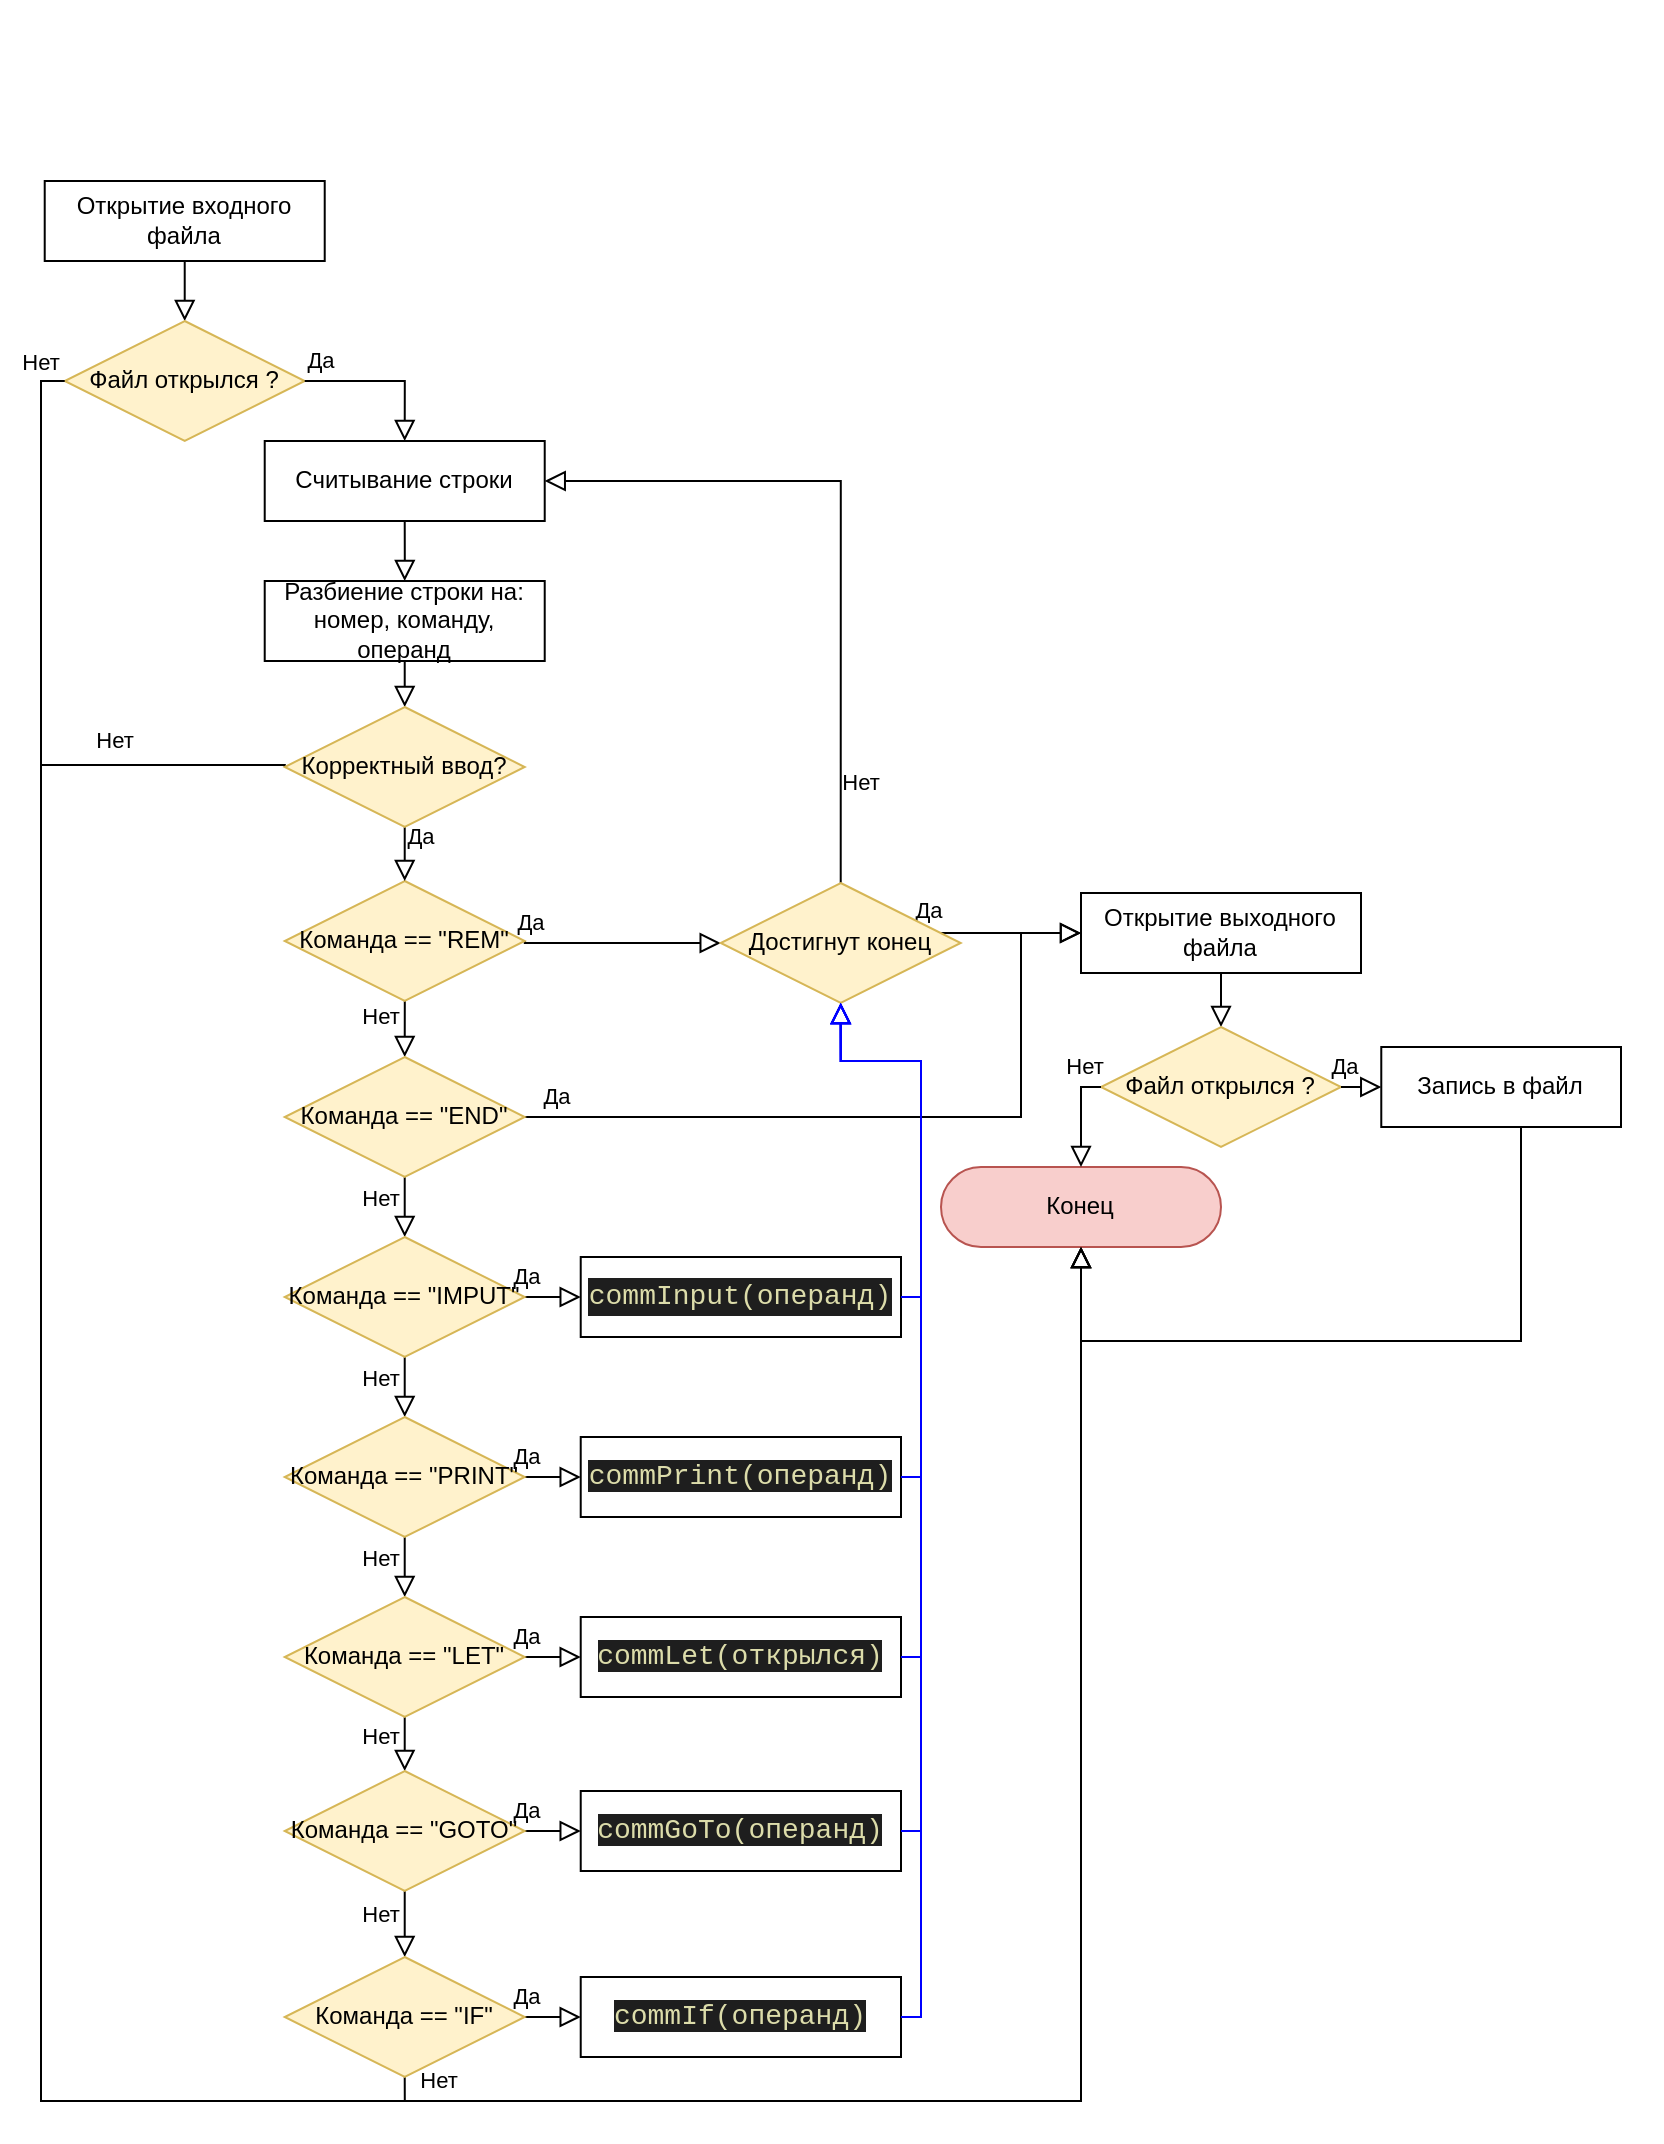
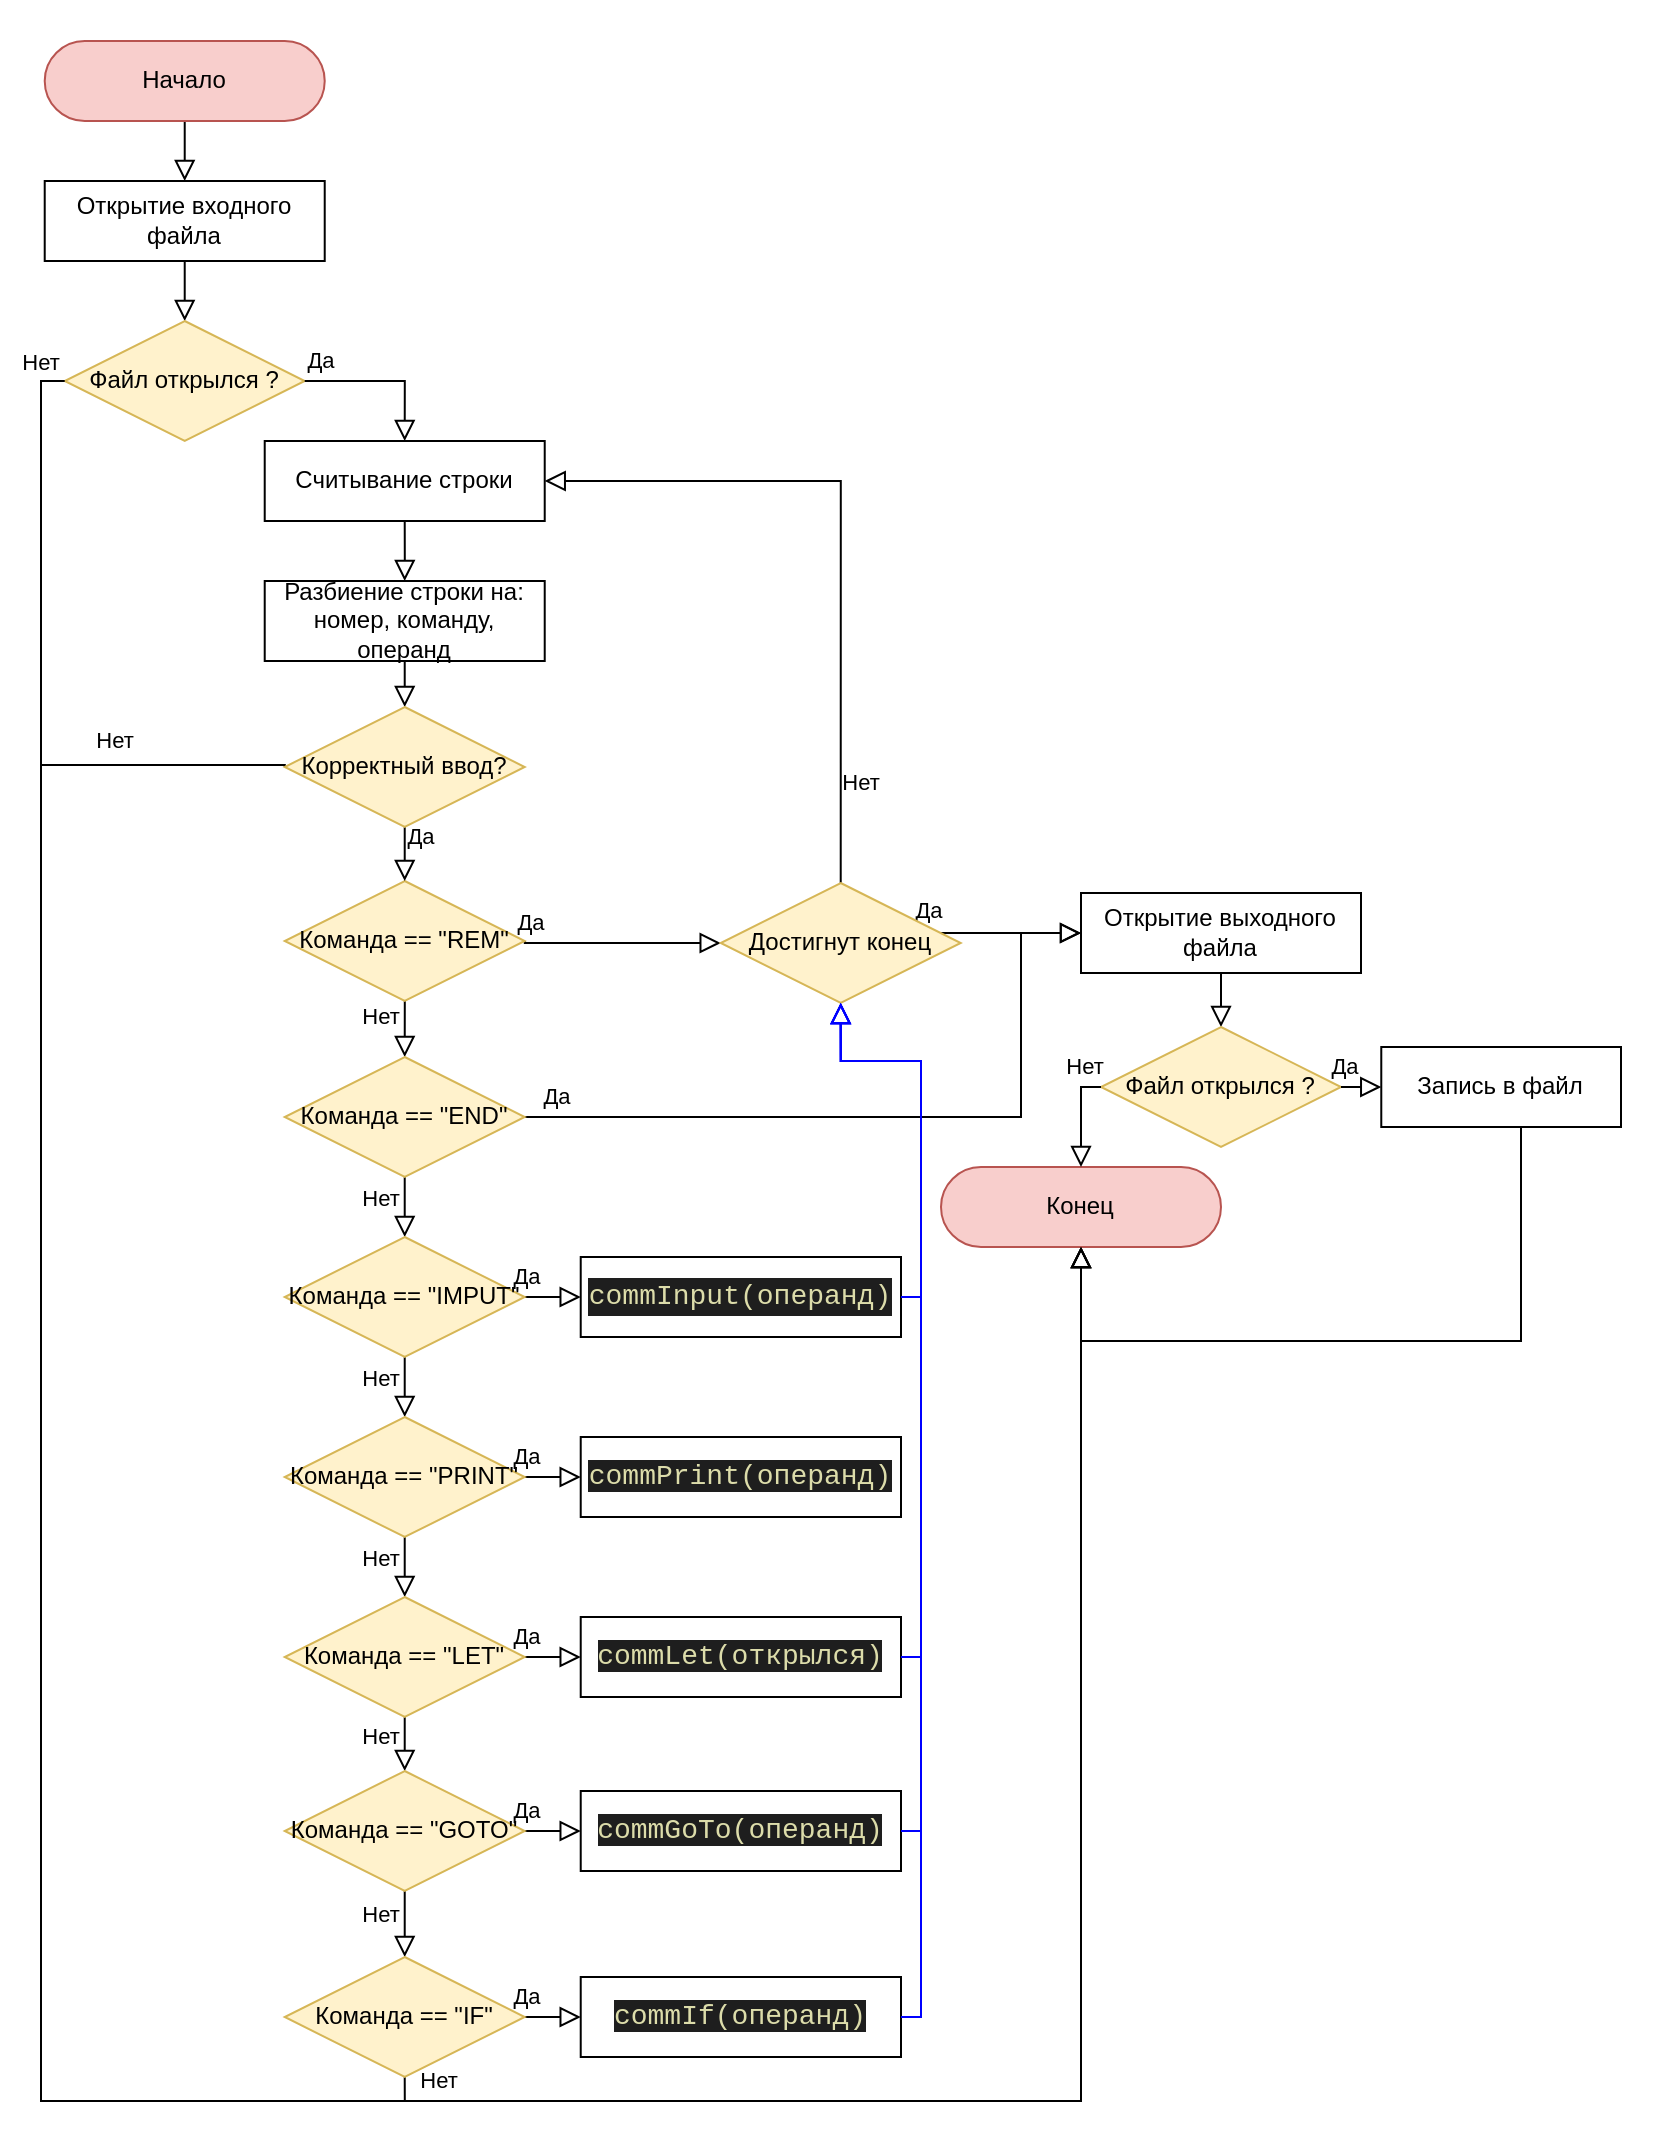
node "Начало": added
edge "Начало" -> "Открытие входного файла": added
edge "commPrint(операнд)" -> "Достигнут конец": removed
